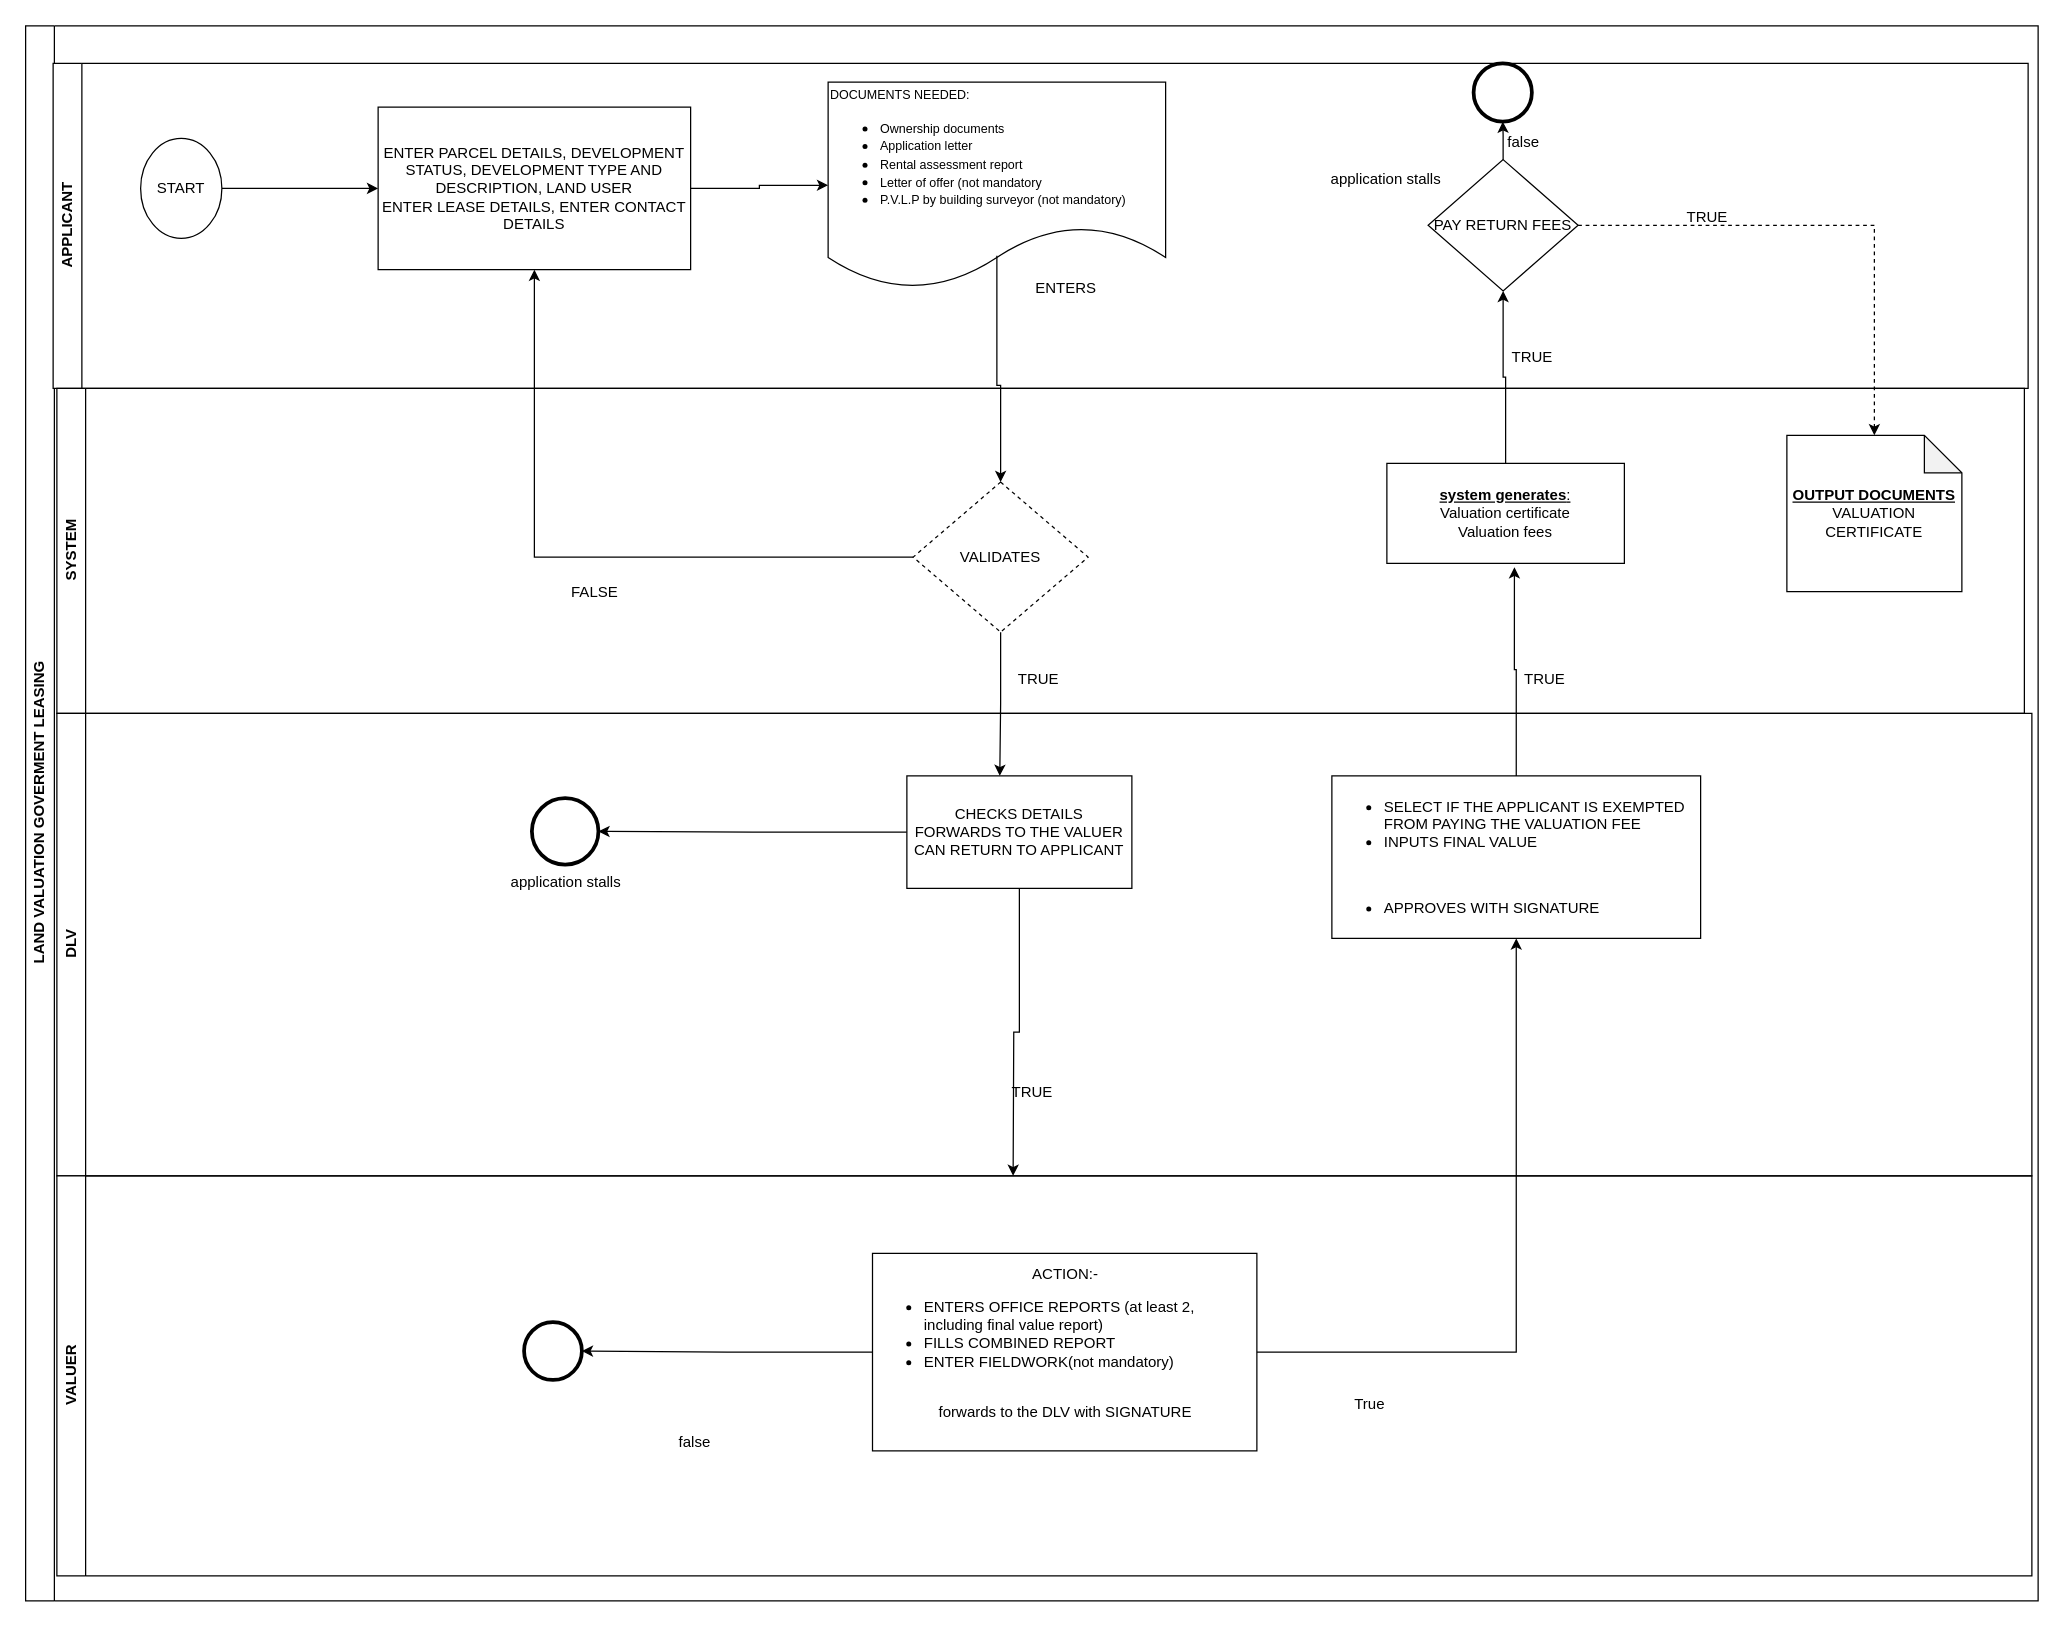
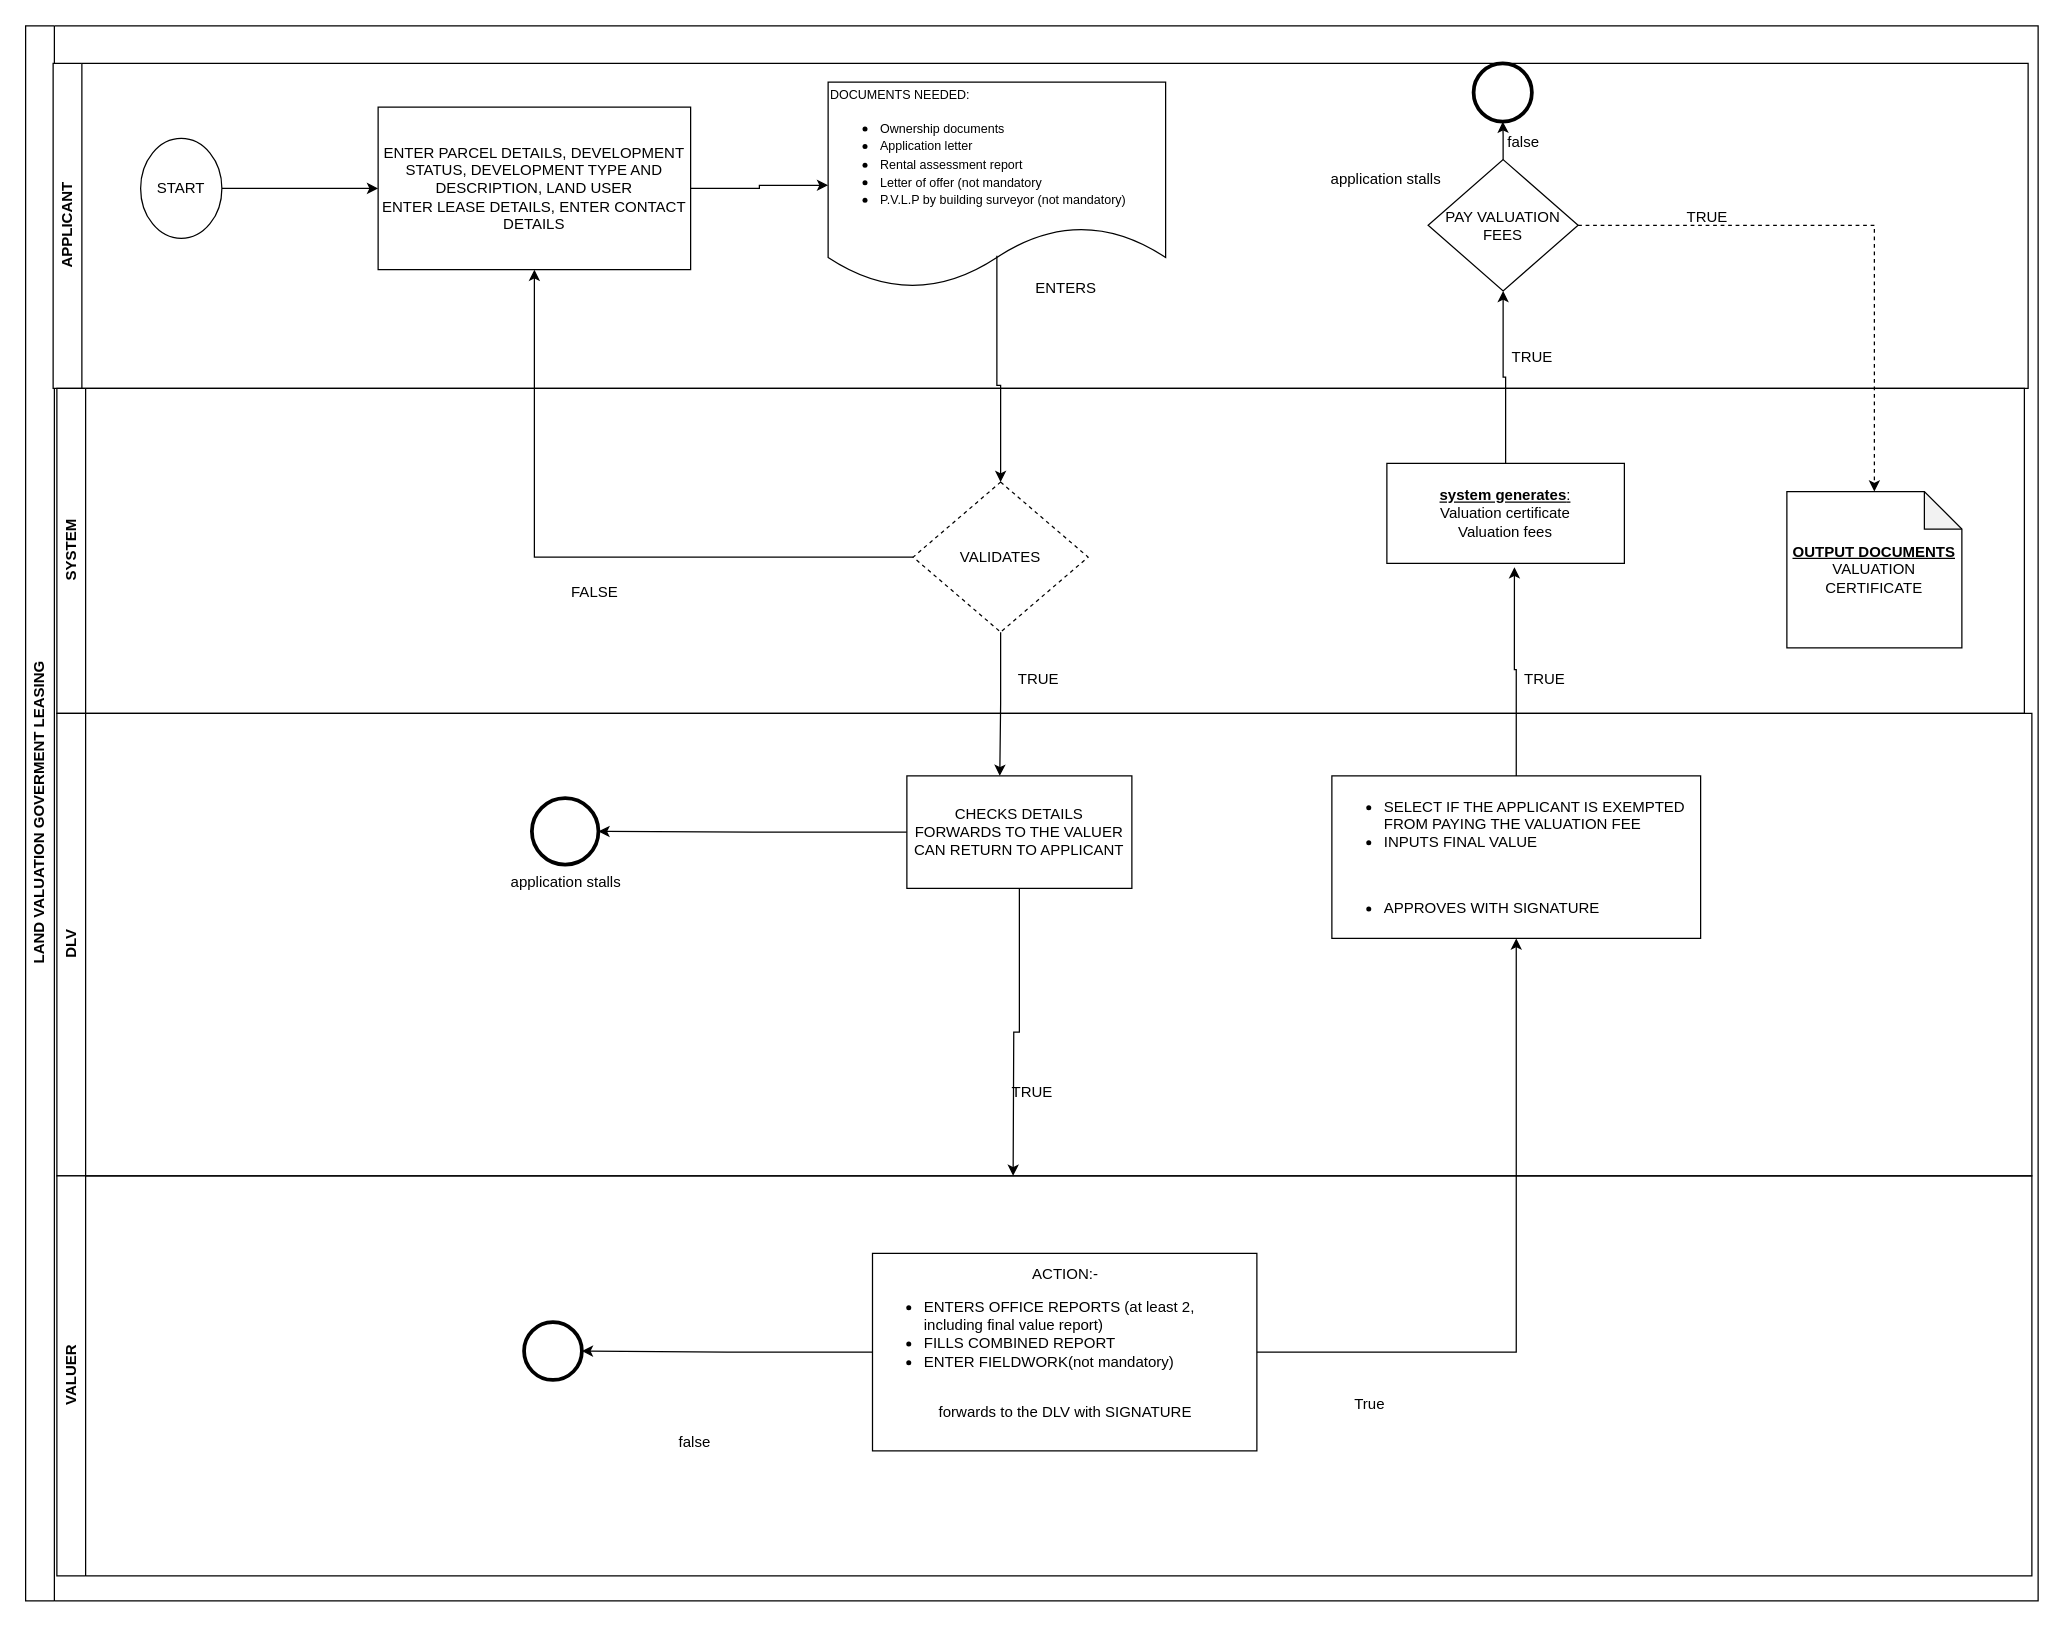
node "PAY RETURN FEES": label "PAY RETURN FEES" -> "PAY VALUATION FEES"
node "OUTPUT DOCUMENTS VALUATION CERTIFICATE": moved (1874, 513) -> (1874, 569)
